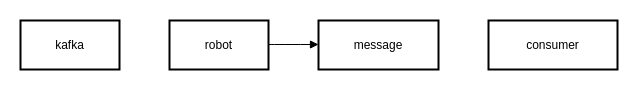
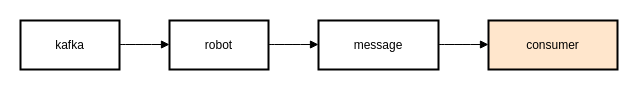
edge "kafka" -> "robot": added
edge "message" -> "consumer": added
node "consumer": fillcolor #ffffff -> #ffe6cc
